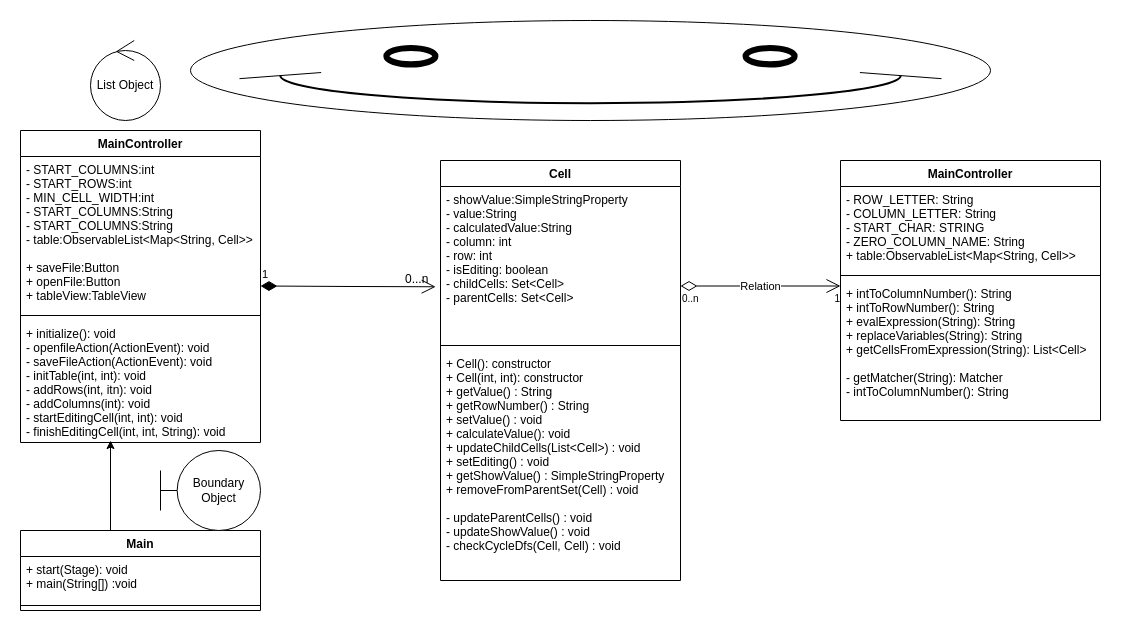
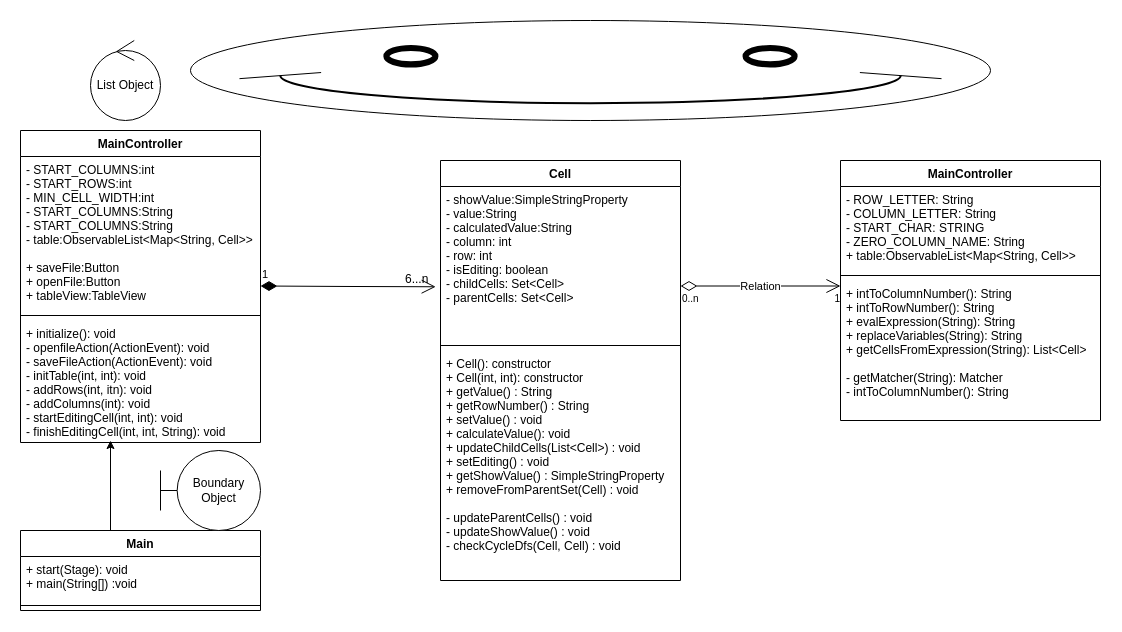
node "0...n": label "0...n" -> "6...n"
